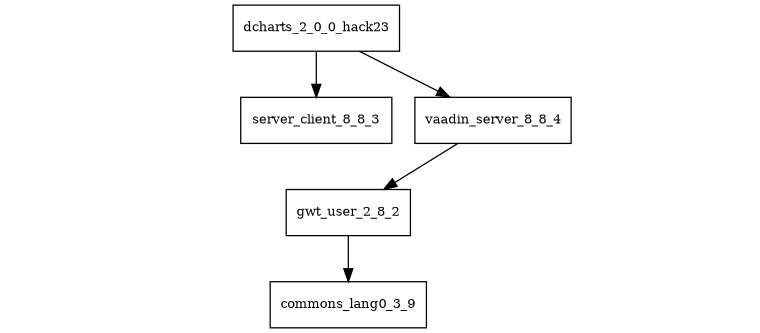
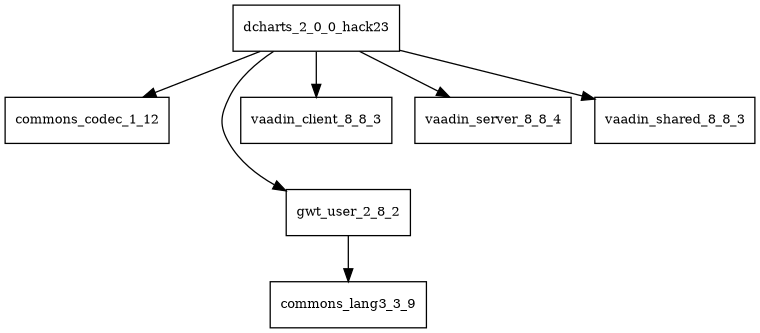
node "commons_codec_1_12": added
node "server_client_8_8_3": label "server_client_8_8_3" -> "vaadin_client_8_8_3"
node "vaadin_shared_8_8_3": added
edge "vaadin_server_8_8_4" -> "gwt_user_2_8_2": now "dcharts_2_0_0_hack23" -> "gwt_user_2_8_2"
node "commons_lang0_3_9": label "commons_lang0_3_9" -> "commons_lang3_3_9"
